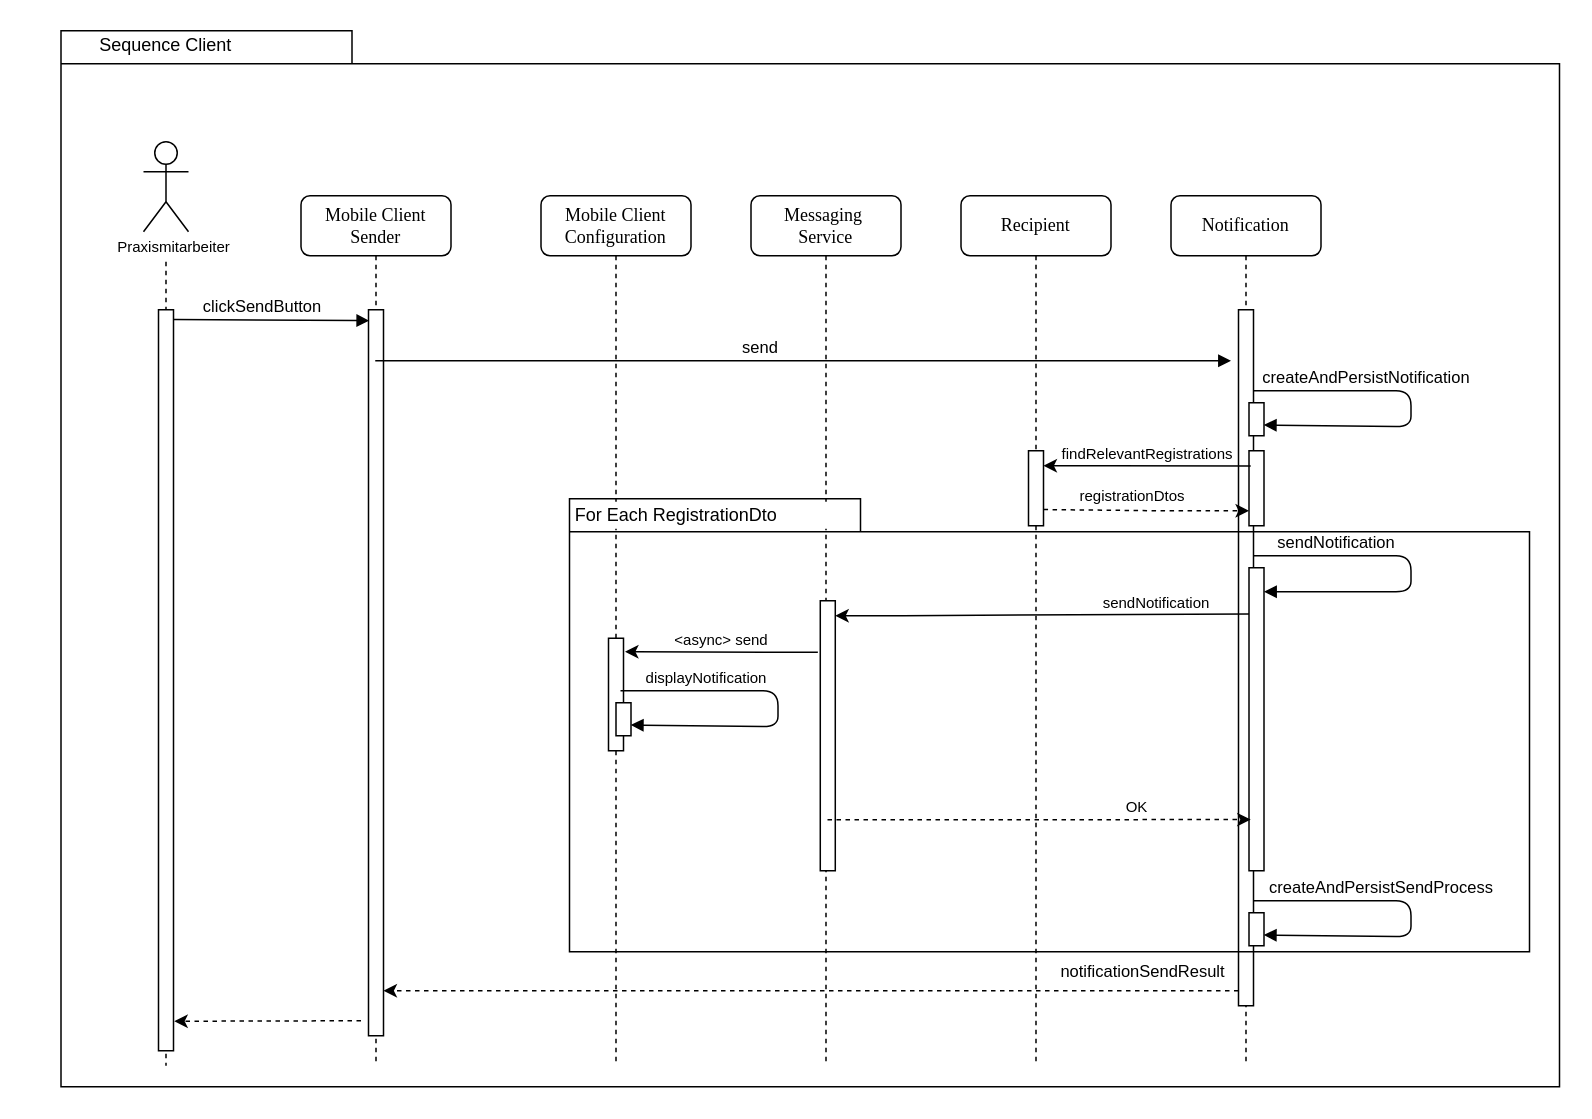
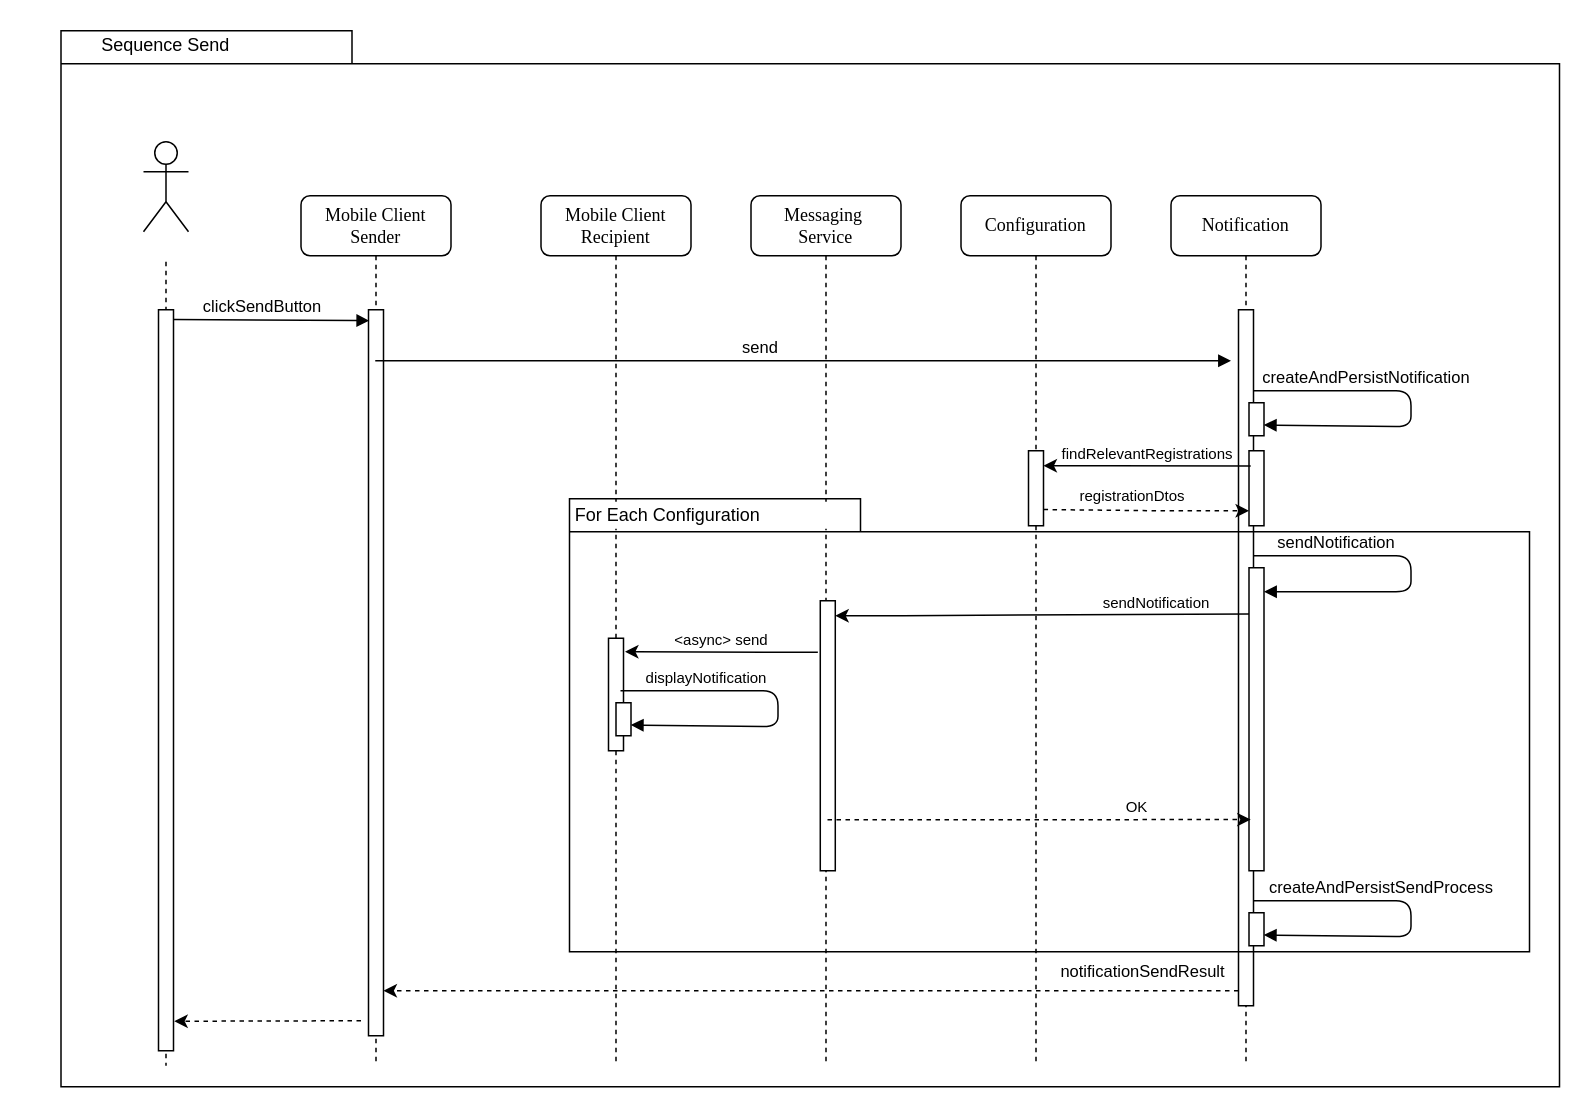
node "Sequence Client": label "Sequence Client" -> "Sequence Send"
node "Mobile Client Configuration": label "Mobile Client Configuration" -> "Mobile Client Recipient"
node "Recipient": label "Recipient" -> "Configuration"
node "Praxismitarbeiter": removed
node "For Each RegistrationDto": label "For Each RegistrationDto" -> "For Each Configuration"
